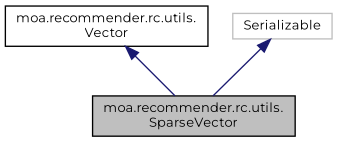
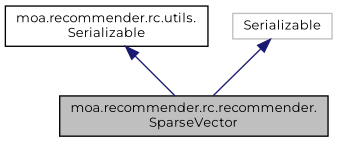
node "moa.recommender.rc.utils. Vector": label "moa.recommender.rc.utils. Vector" -> "moa.recommender.rc.utils. Serializable"
node "moa.recommender.rc.utils. SparseVector": label "moa.recommender.rc.utils. SparseVector" -> "moa.recommender.rc.recommender. SparseVector"
